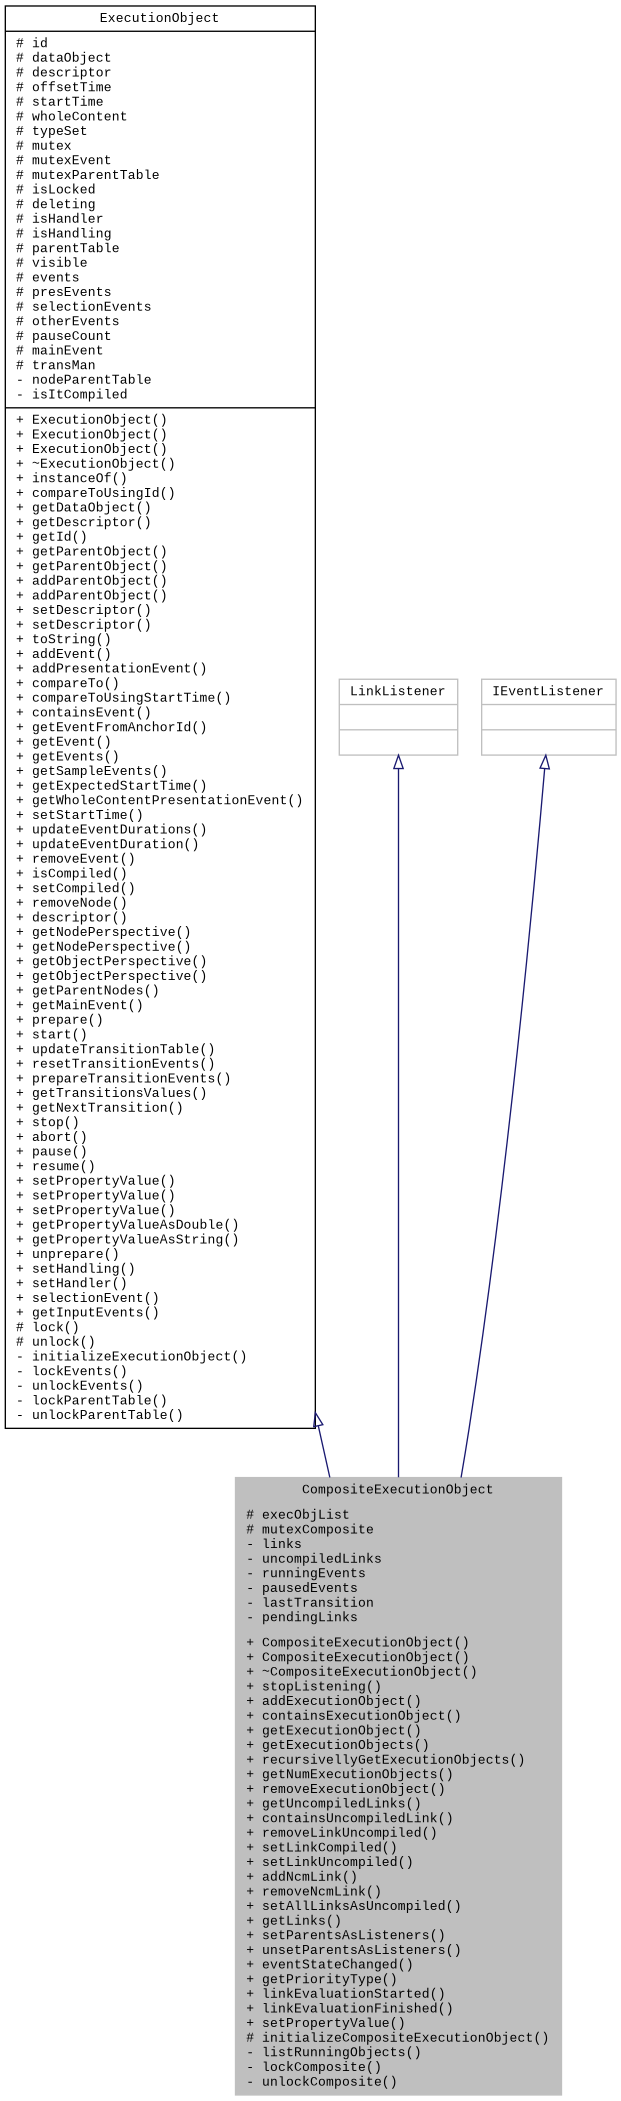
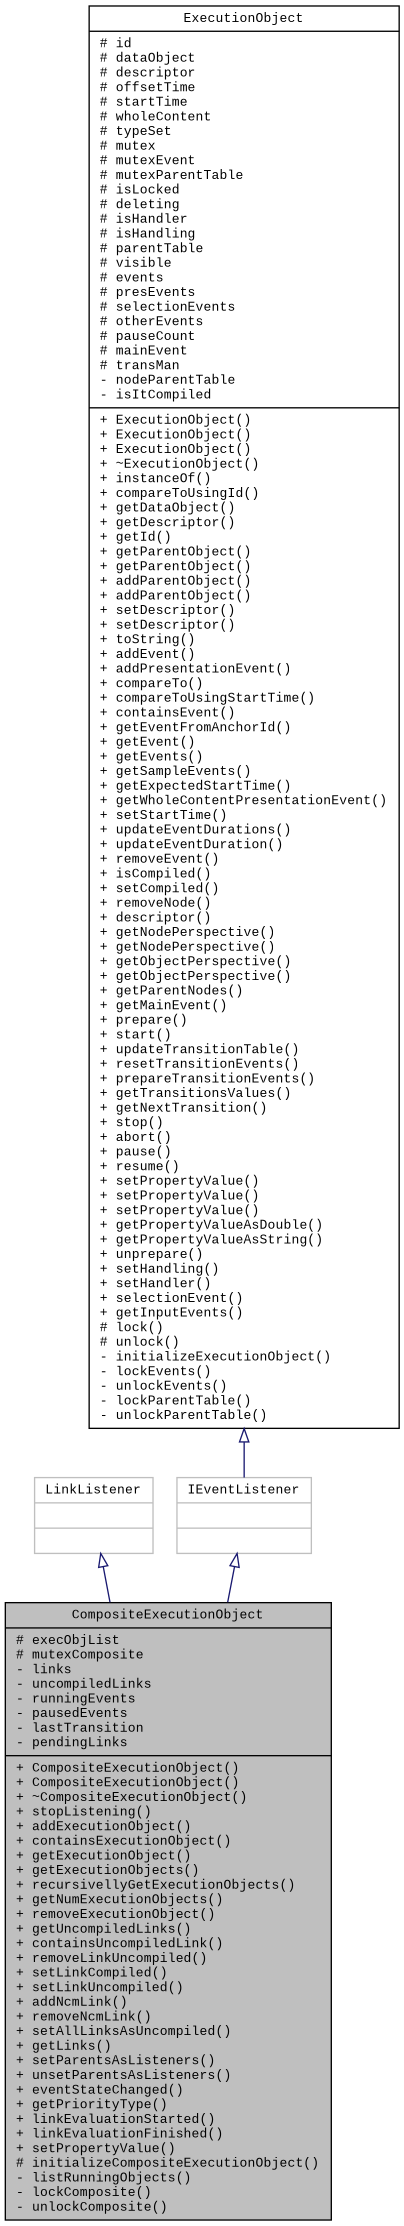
edge "CompositeExecutionObject" -> "ExecutionObject": now "IEventListener" -> "ExecutionObject"
node "CompositeExecutionObject": color grey75 -> black
